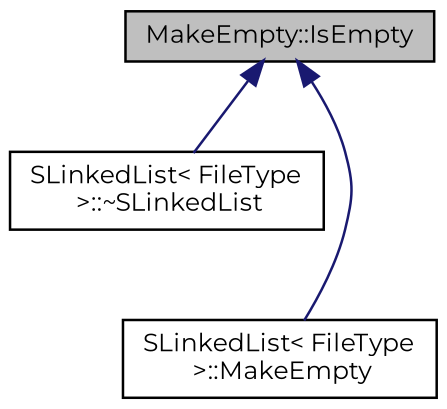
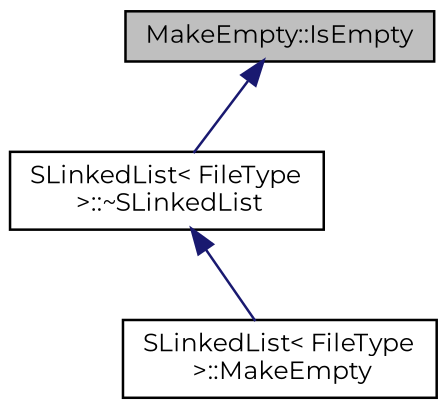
edge "SLinkedList< FileType >::MakeEmpty" -> "MakeEmpty::IsEmpty": now "SLinkedList< FileType >::MakeEmpty" -> "SLinkedList< FileType >::~SLinkedList"
